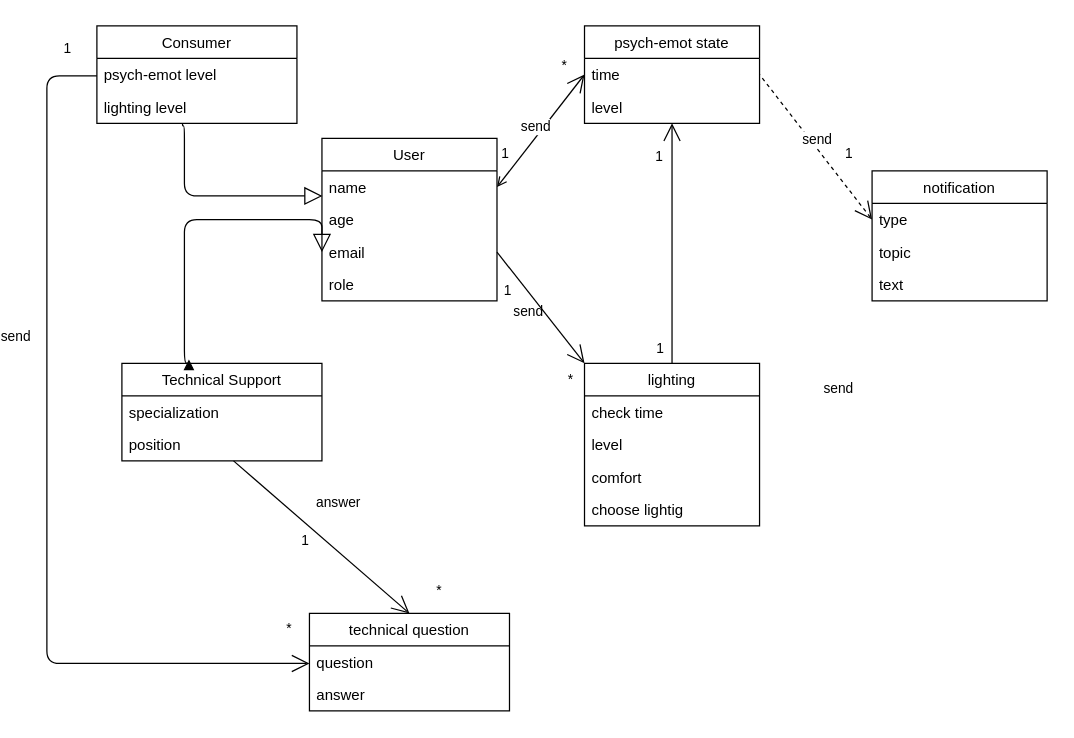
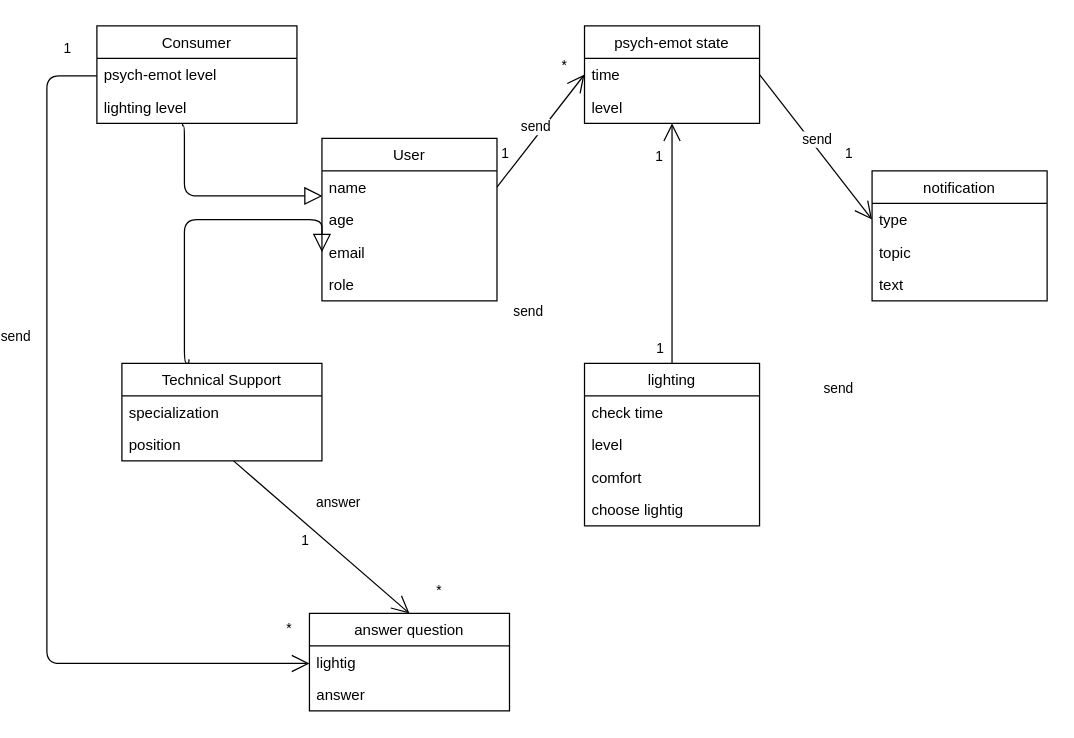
edge "time" -> "type": style dashed -> solid
edge "time" -- "name": arrowhead open -> none
edge "email" -> "lighting": removed, labels "1", "*"
edge "email" -- "Technical Support": arrowhead block -> none
node "technical question": label "technical question" -> "answer question"
node "question": label "question" -> "lightig"
